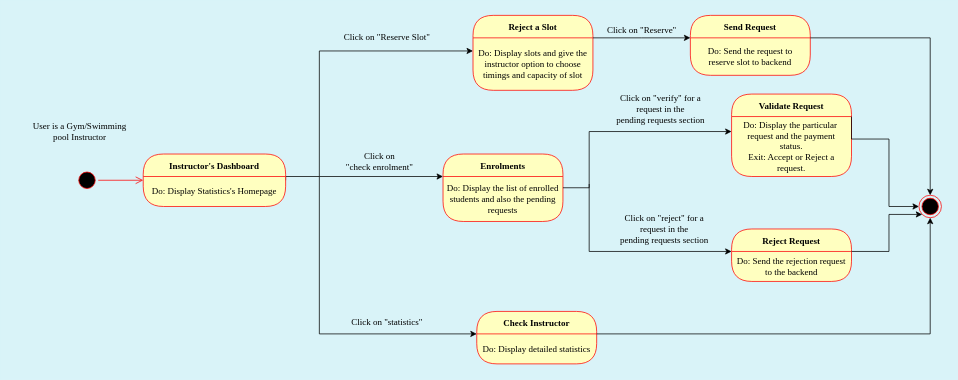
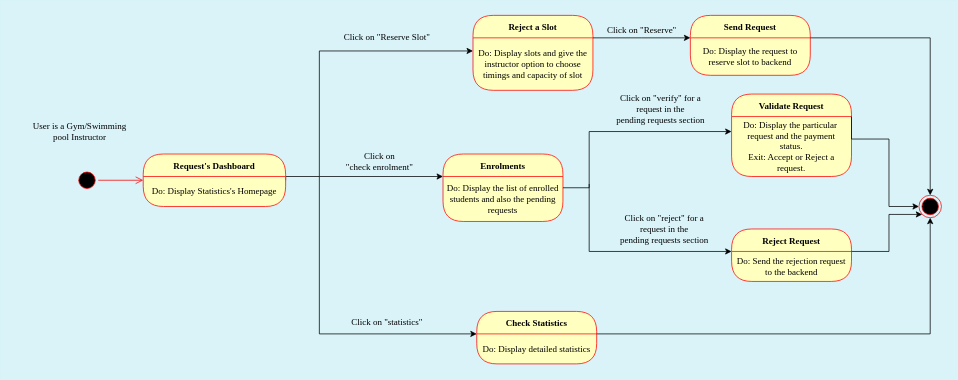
node "Do: Send the request to reserve slot to backend": label "Do: Send the request to reserve slot to backend" -> "Do: Display the request to reserve slot to backend"
node "Instructor's Dashboard": label "Instructor's Dashboard" -> "Request's Dashboard"
node "Check Instructor": label "Check Instructor" -> "Check Statistics"
